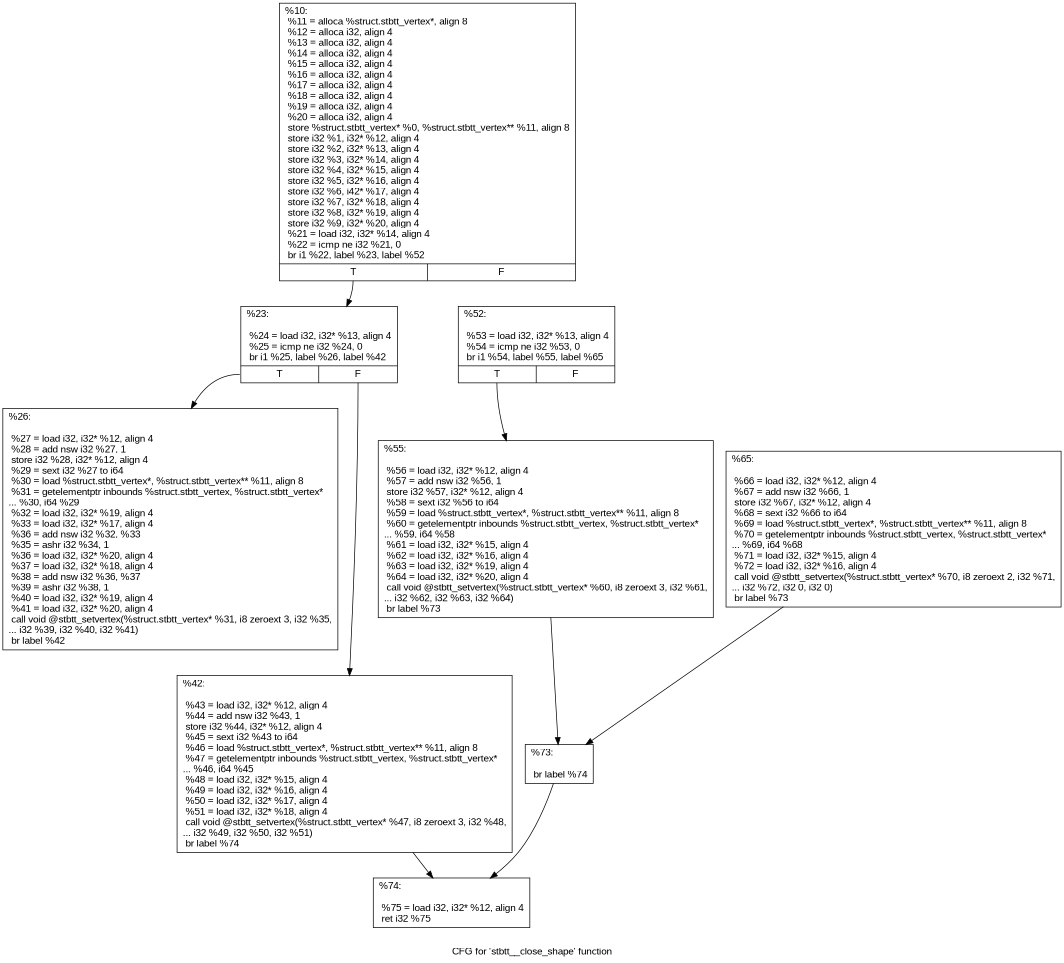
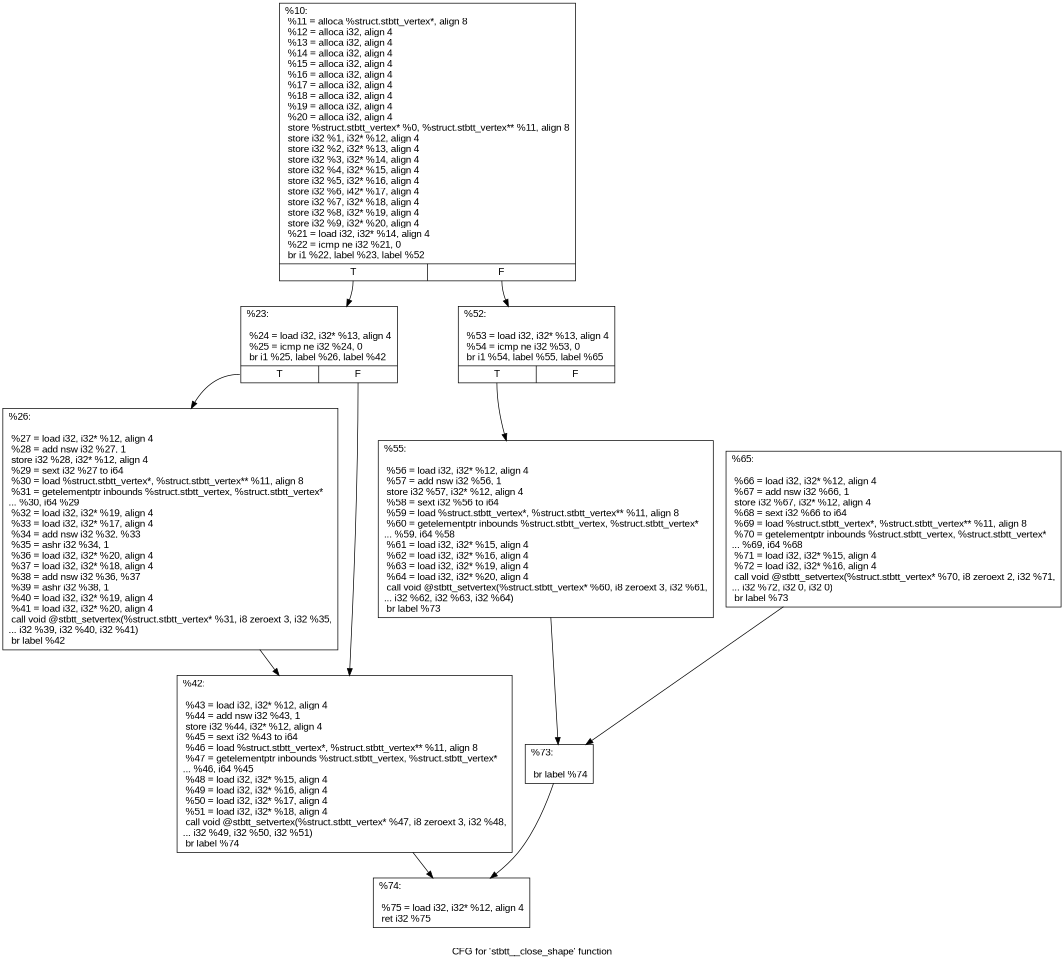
edge "%10:" -> "%52:": added
node "%26:": text "%36 = add nsw i32 %32, %33" -> "%34 = add nsw i32 %32, %33"
edge "%26:" -> "%42:": added
